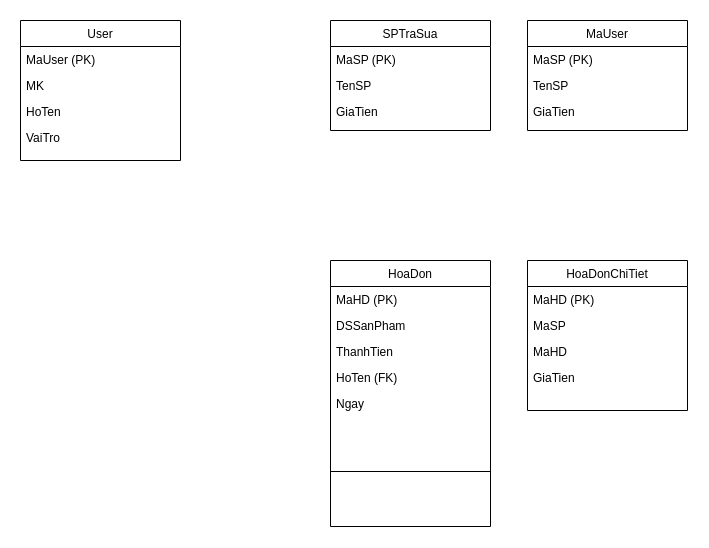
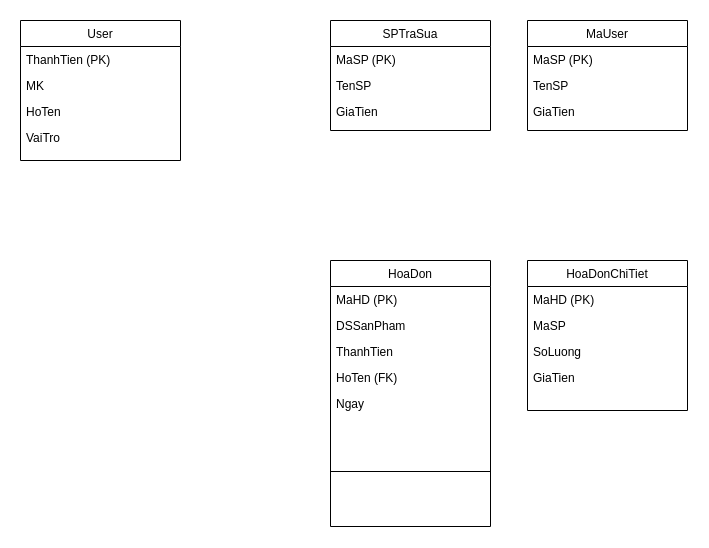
node "MaUser (PK)": label "MaUser (PK)" -> "ThanhTien (PK)"
node "MaHD": label "MaHD" -> "SoLuong"
